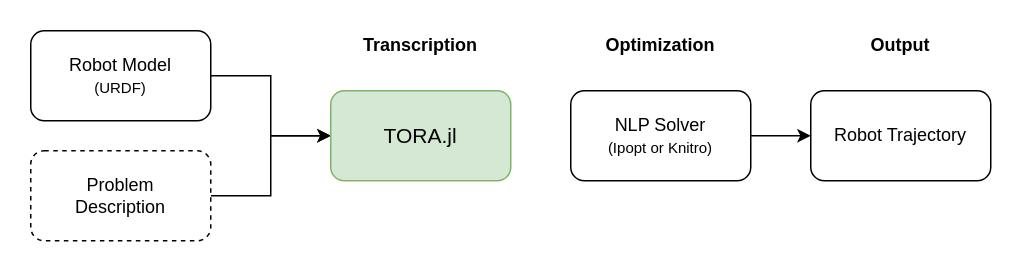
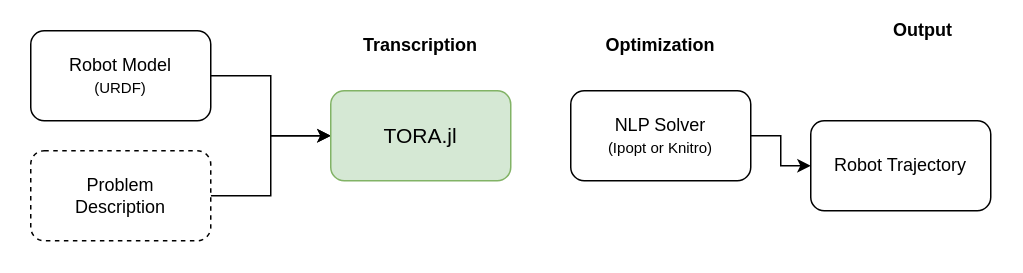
node "Output": moved (901, 46) -> (923, 31)
node "Robot Trajectory": moved (901, 136) -> (901, 166)
